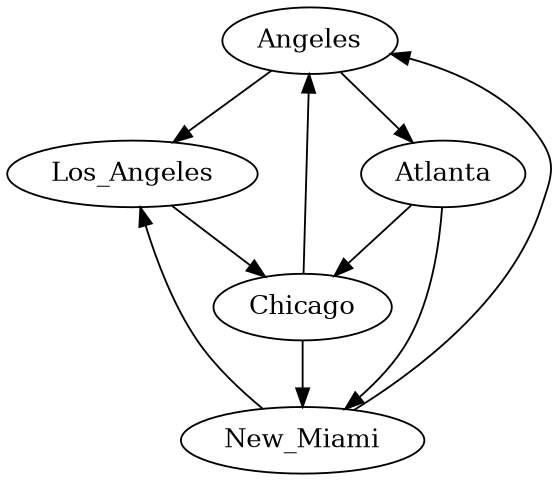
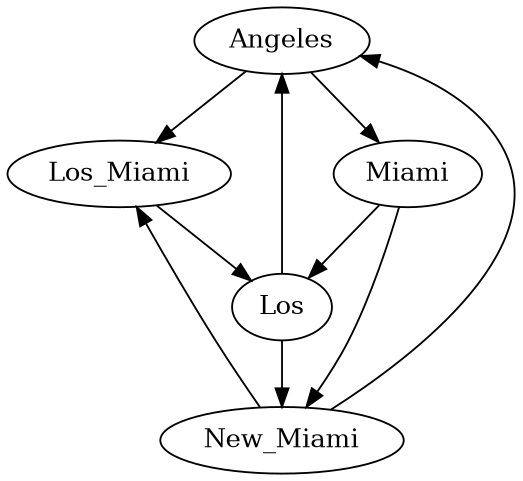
node "Los_Angeles": label "Los_Angeles" -> "Los_Miami"
node "Atlanta": label "Atlanta" -> "Miami"
node "Chicago": label "Chicago" -> "Los"
